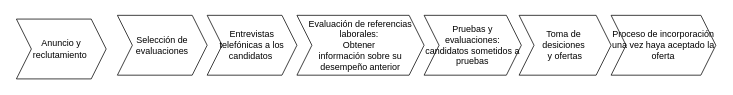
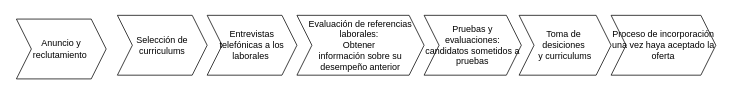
node "Selección de evaluaciones": label "Selección de evaluaciones" -> "Selección de curriculums"
node "Entrevistas telefónicas a los candidatos": label "Entrevistas telefónicas a los candidatos" -> "Entrevistas telefónicas a los laborales"
node "Toma de desiciones y ofertas": label "Toma de desiciones y ofertas" -> "Toma de desiciones y curriculums"
